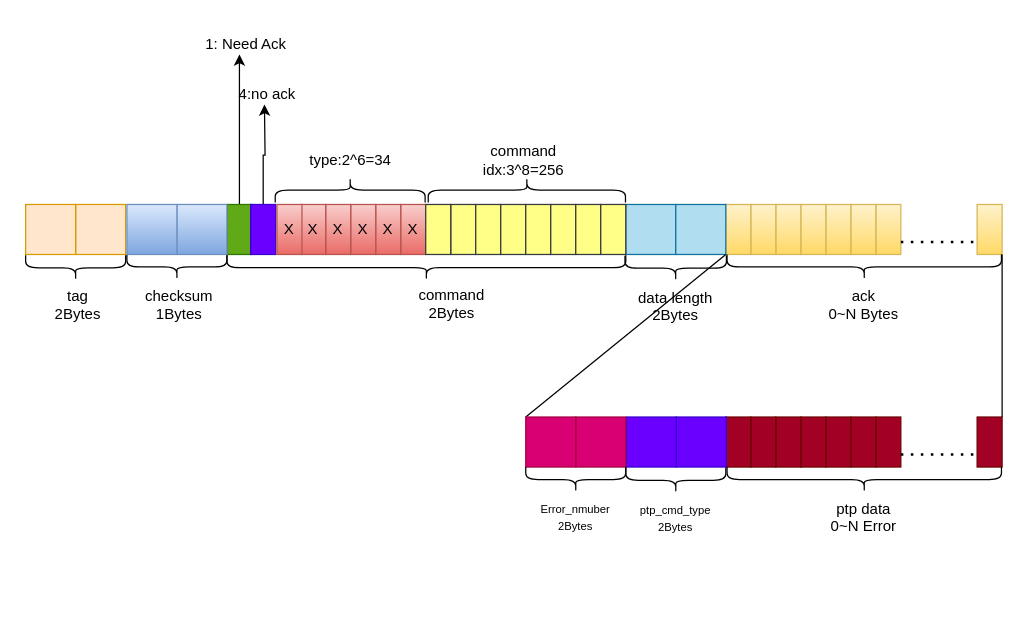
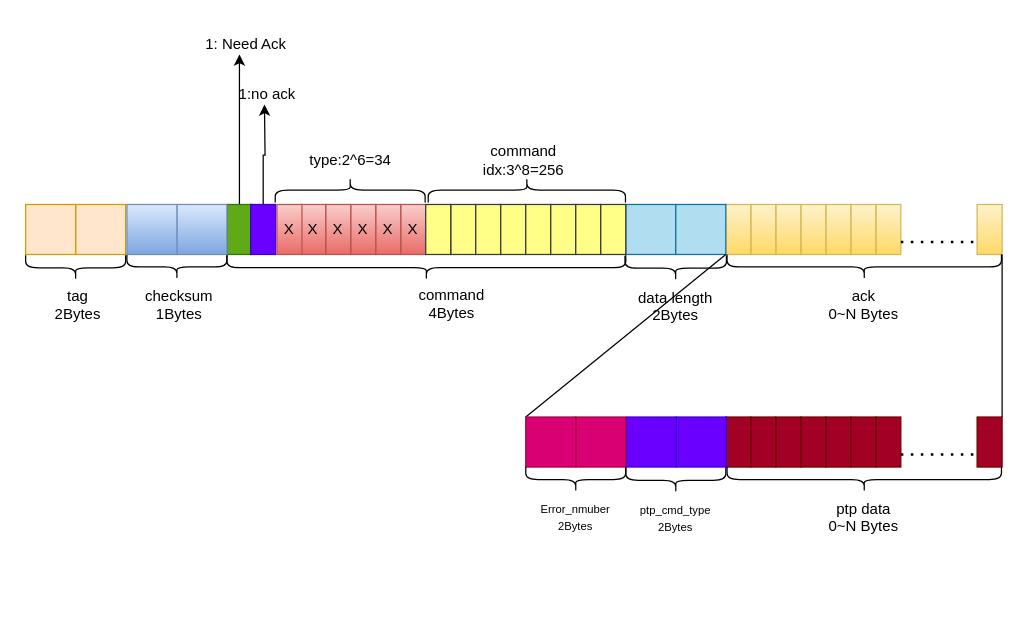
node "4:no ack": label "4:no ack" -> "1:no ack"
node "command 2Bytes": label "command 2Bytes" -> "command 4Bytes"
node "ptp data 0~N Error": label "ptp data 0~N Error" -> "ptp data 0~N Bytes"
